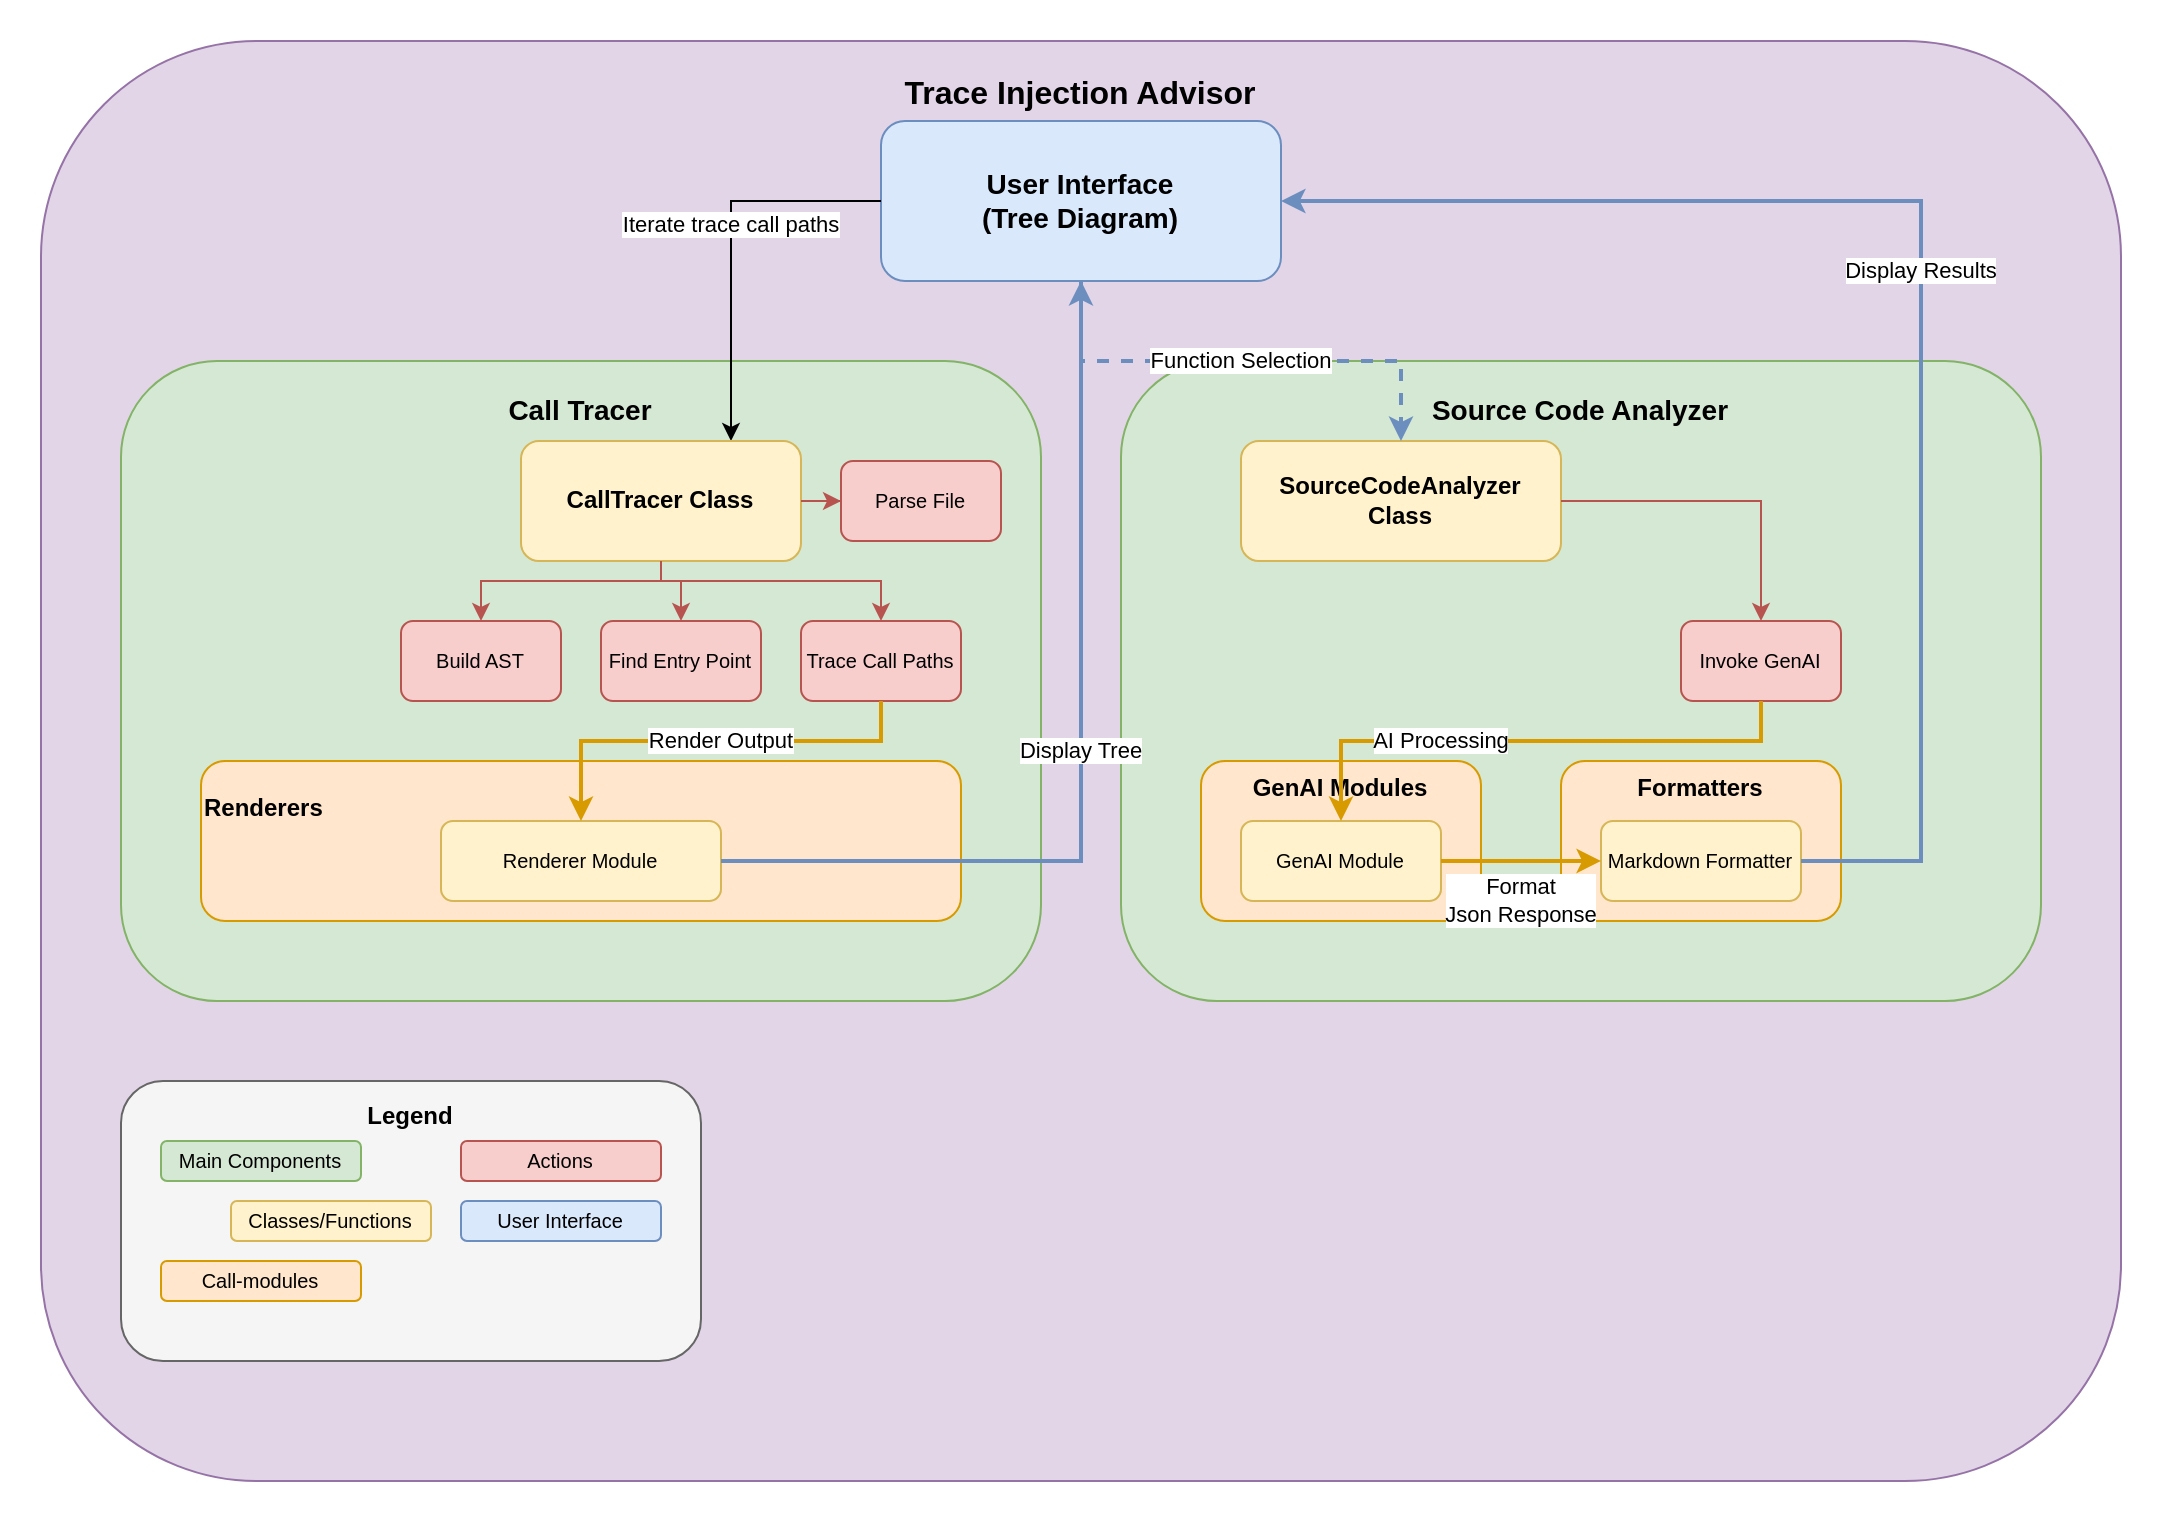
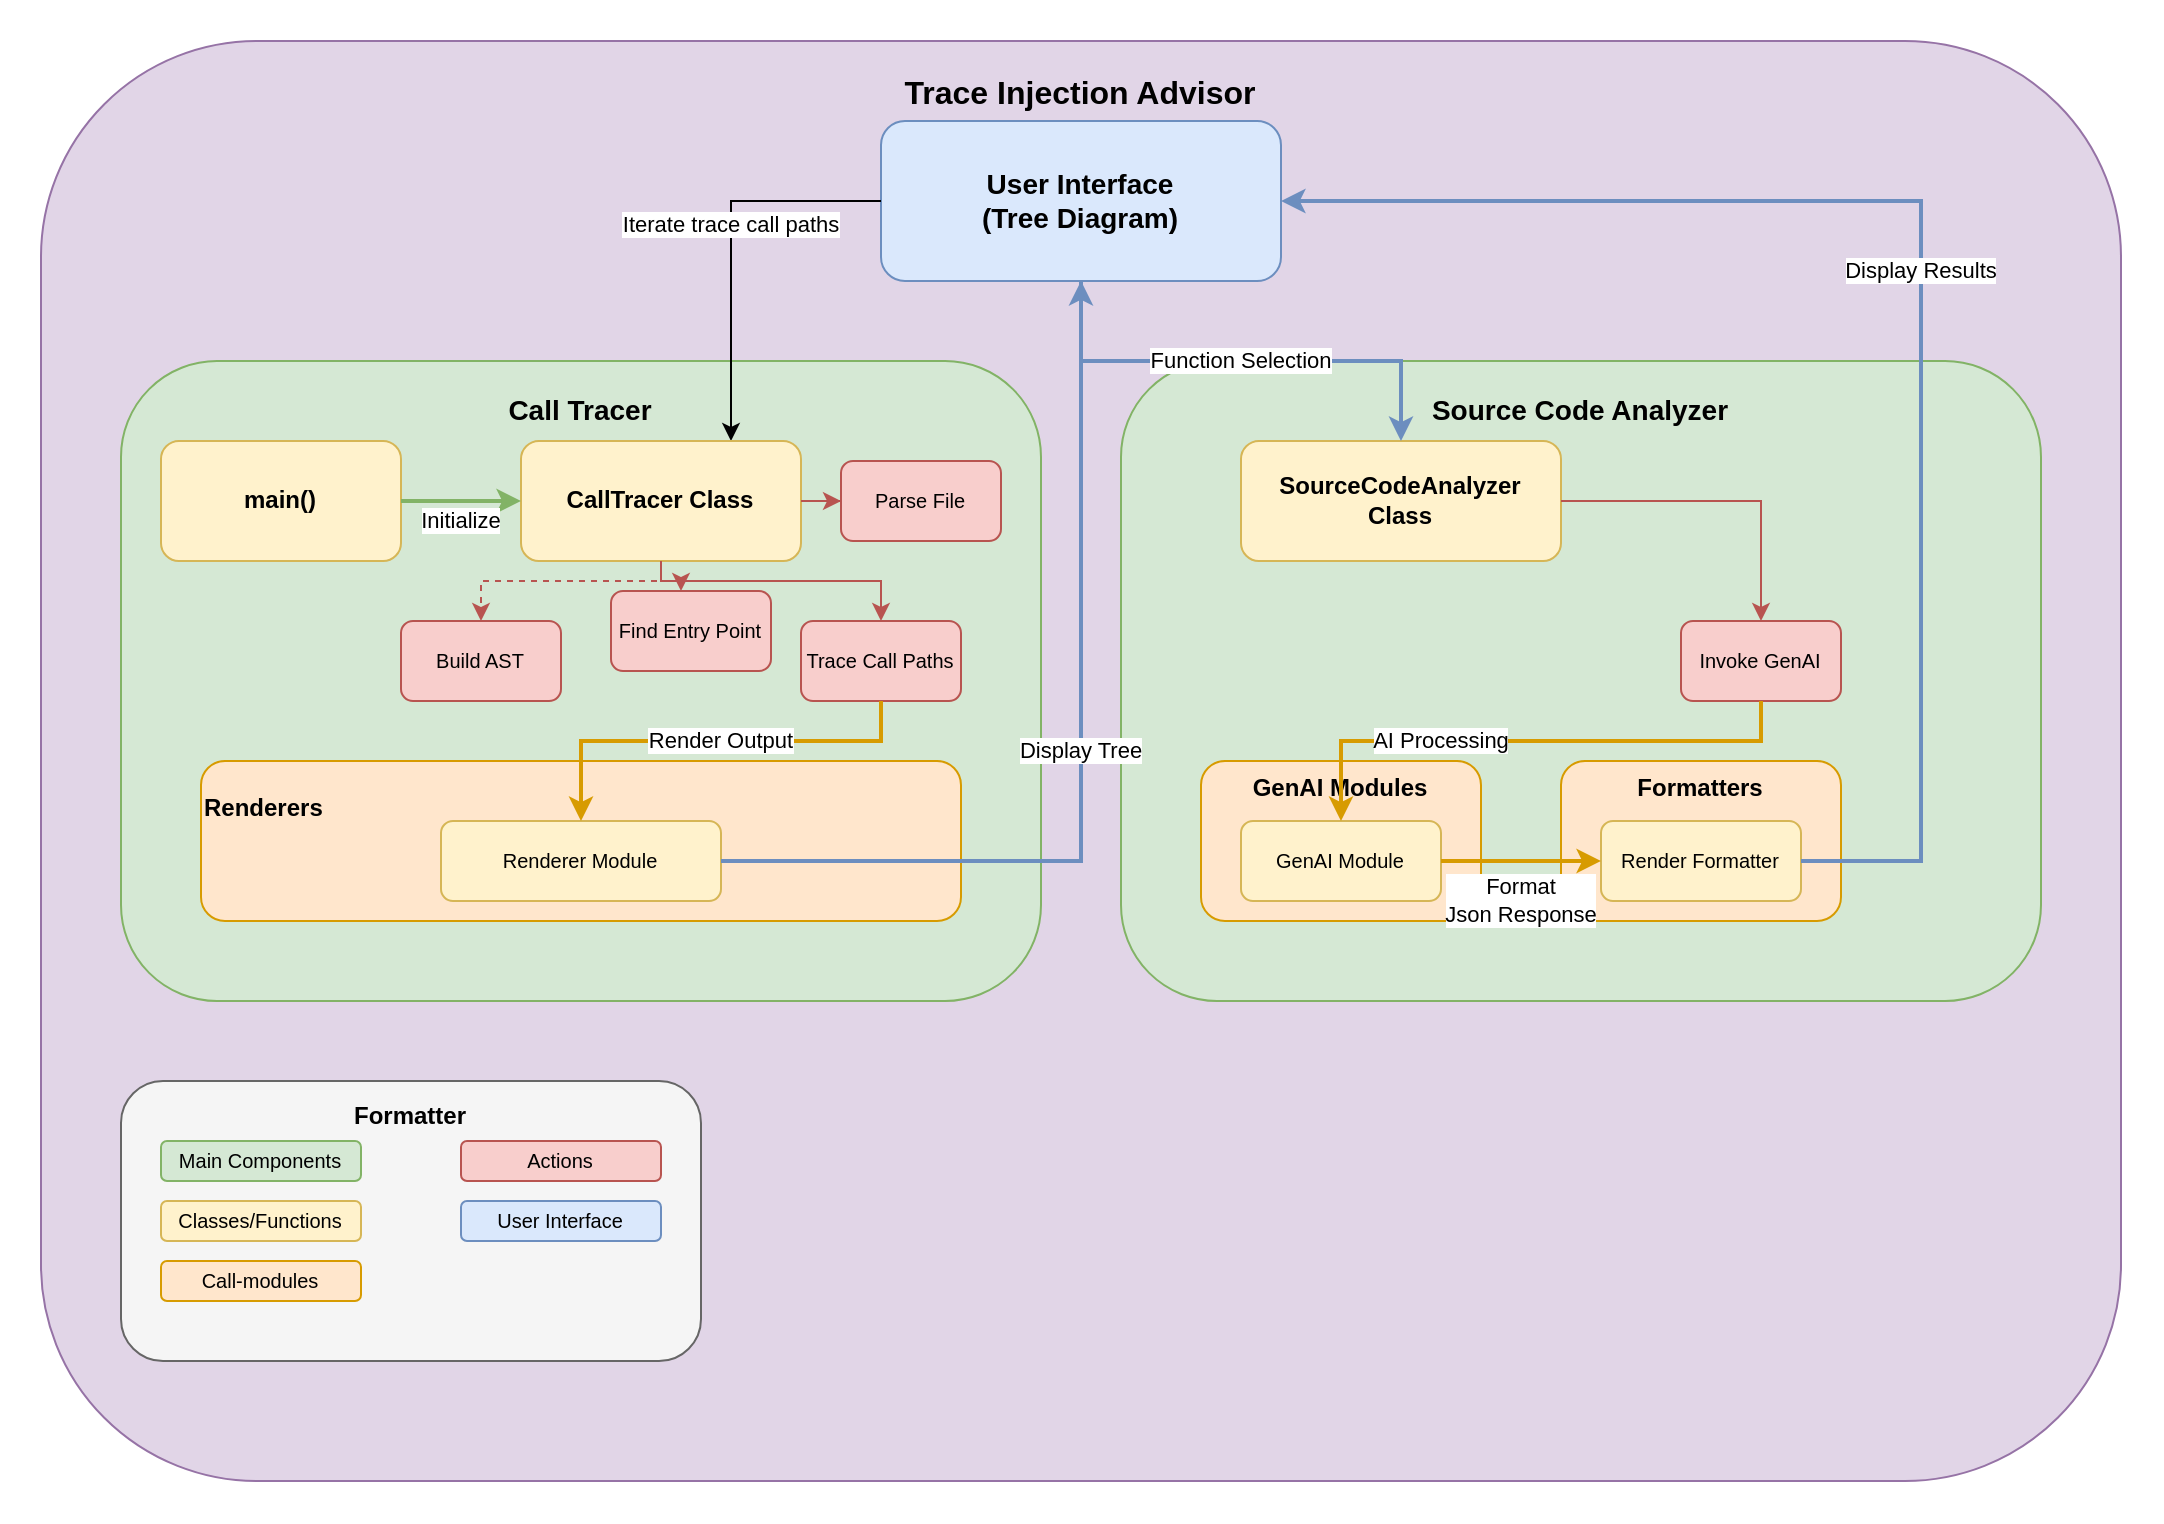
edge "User Interface (Tree Diagram)" -> "SourceCodeAnalyzer Class": style dashed -> solid
node "main()": added
edge "main()" -> "CallTracer Class": added, label "Initialize"
edge "CallTracer Class" -> "Build AST": style solid -> dashed
node "Find Entry Point": moved (681, 661) -> (691, 631)
node "Markdown Formatter": label "Markdown Formatter" -> "Render Formatter"
node "Legend": label "Legend" -> "Formatter"
node "Classes/Functions": moved (331, 1221) -> (261, 1221)
